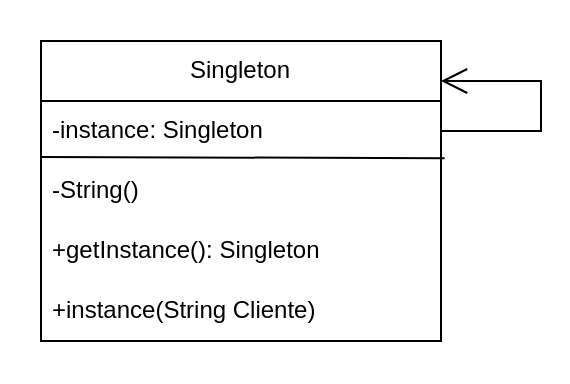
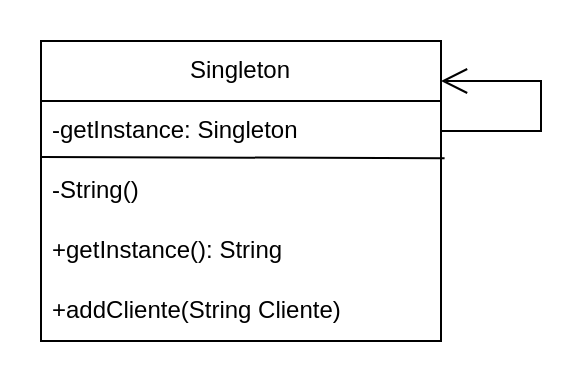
node "-instance: Singleton": label "-instance: Singleton" -> "-getInstance: Singleton"
node "+getInstance(): Singleton": label "+getInstance(): Singleton" -> "+getInstance(): String"
node "+instance(String Cliente)": label "+instance(String Cliente)" -> "+addCliente(String Cliente)"
